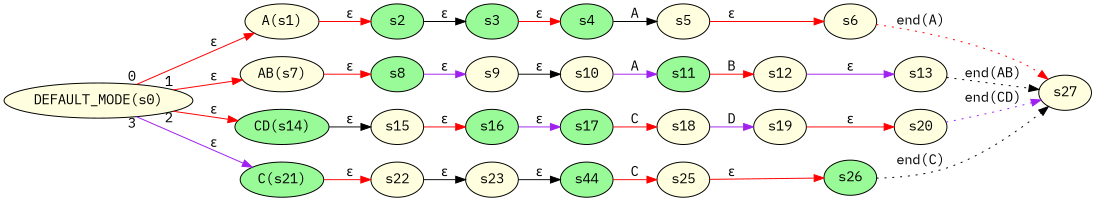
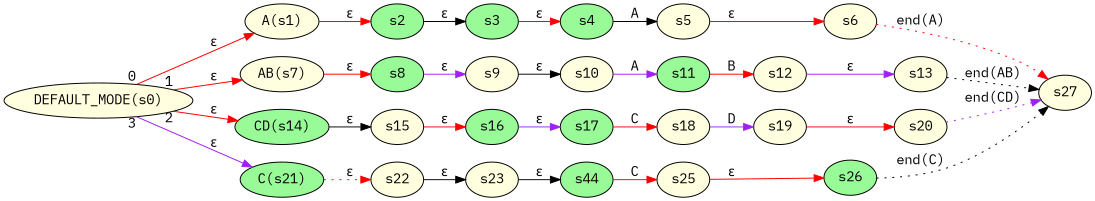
edge "C(s21)" -> "s22": style solid -> dotted
